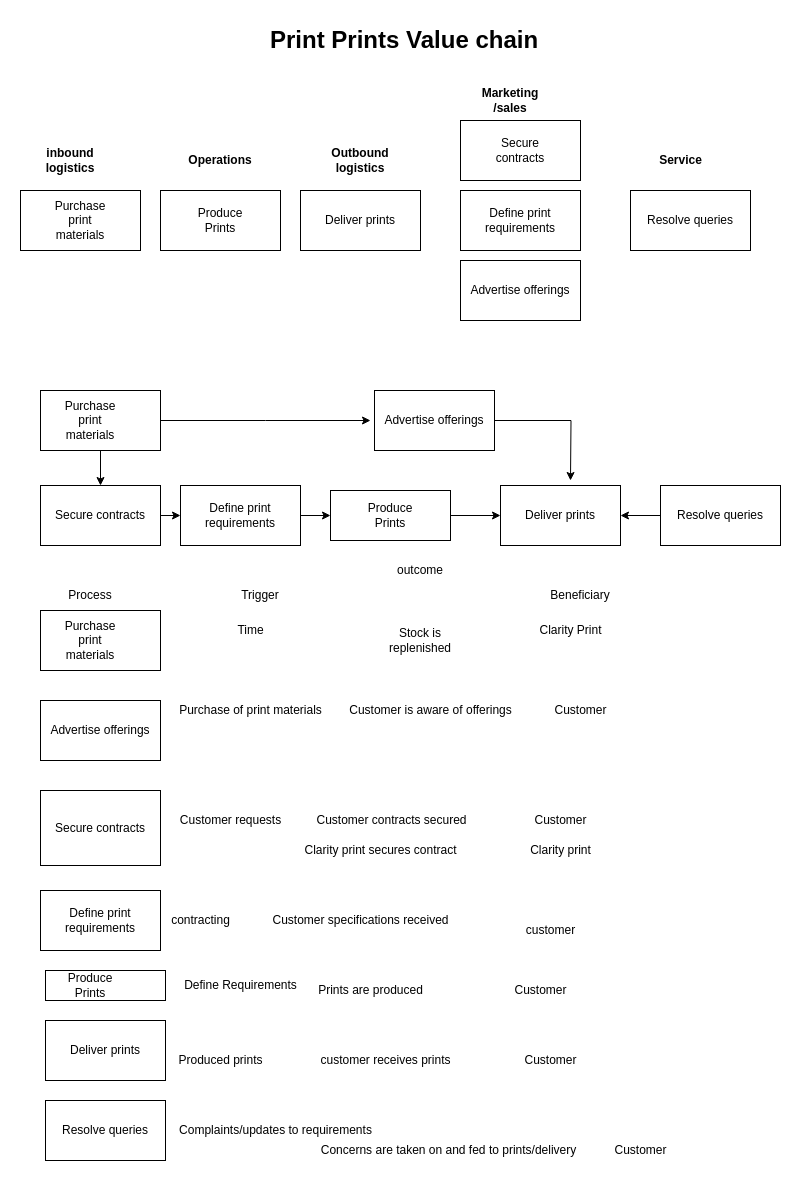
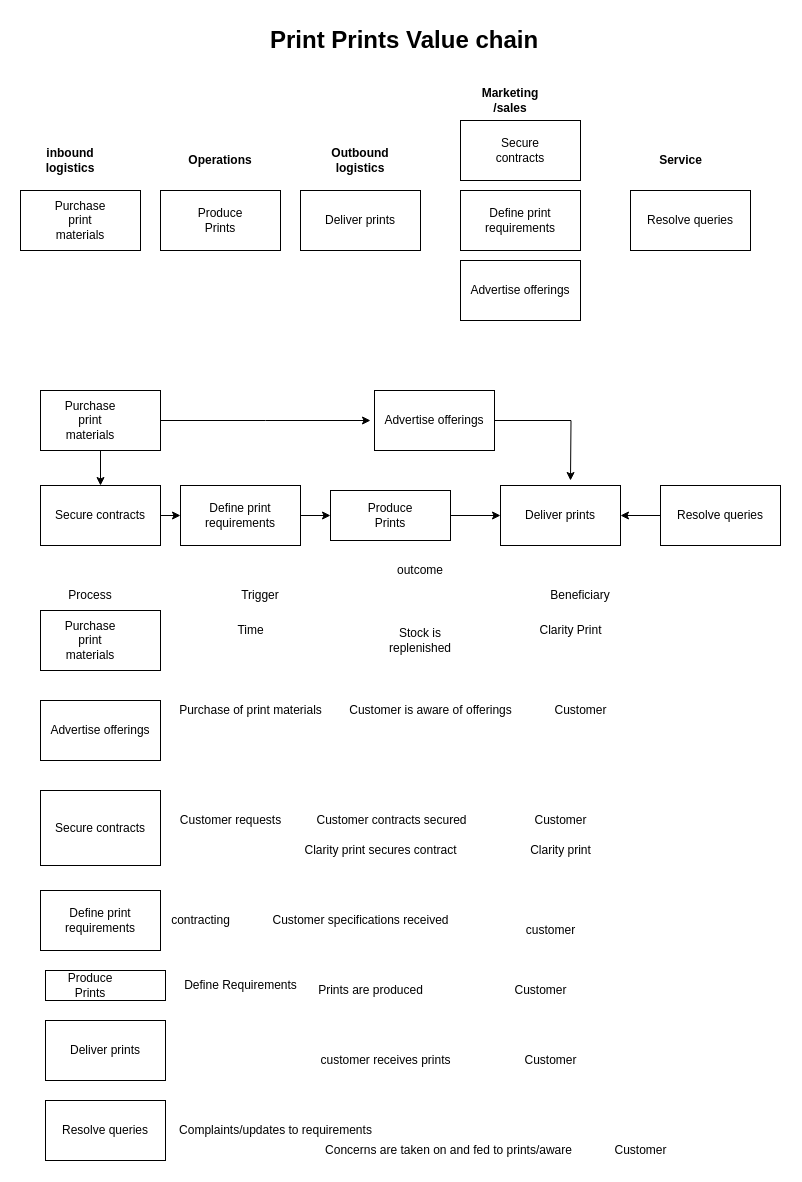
node "Produced prints": removed
node "Concerns are taken on and fed to prints/delivery": label "Concerns are taken on and fed to prints/delivery" -> "Concerns are taken on and fed to prints/aware"
